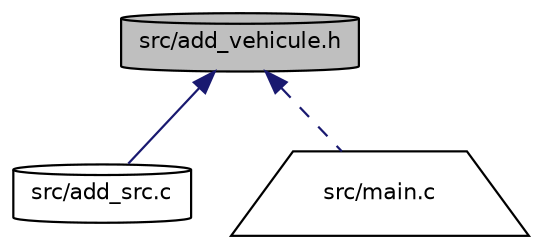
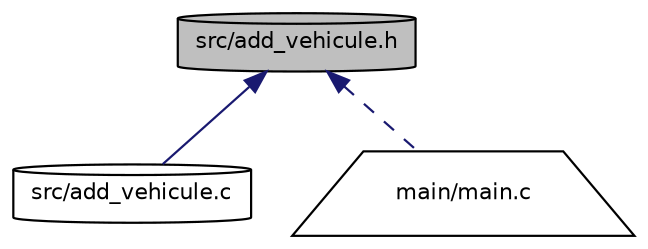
node "src/add_src.c": label "src/add_src.c" -> "src/add_vehicule.c"
node "src/main.c": label "src/main.c" -> "main/main.c"
